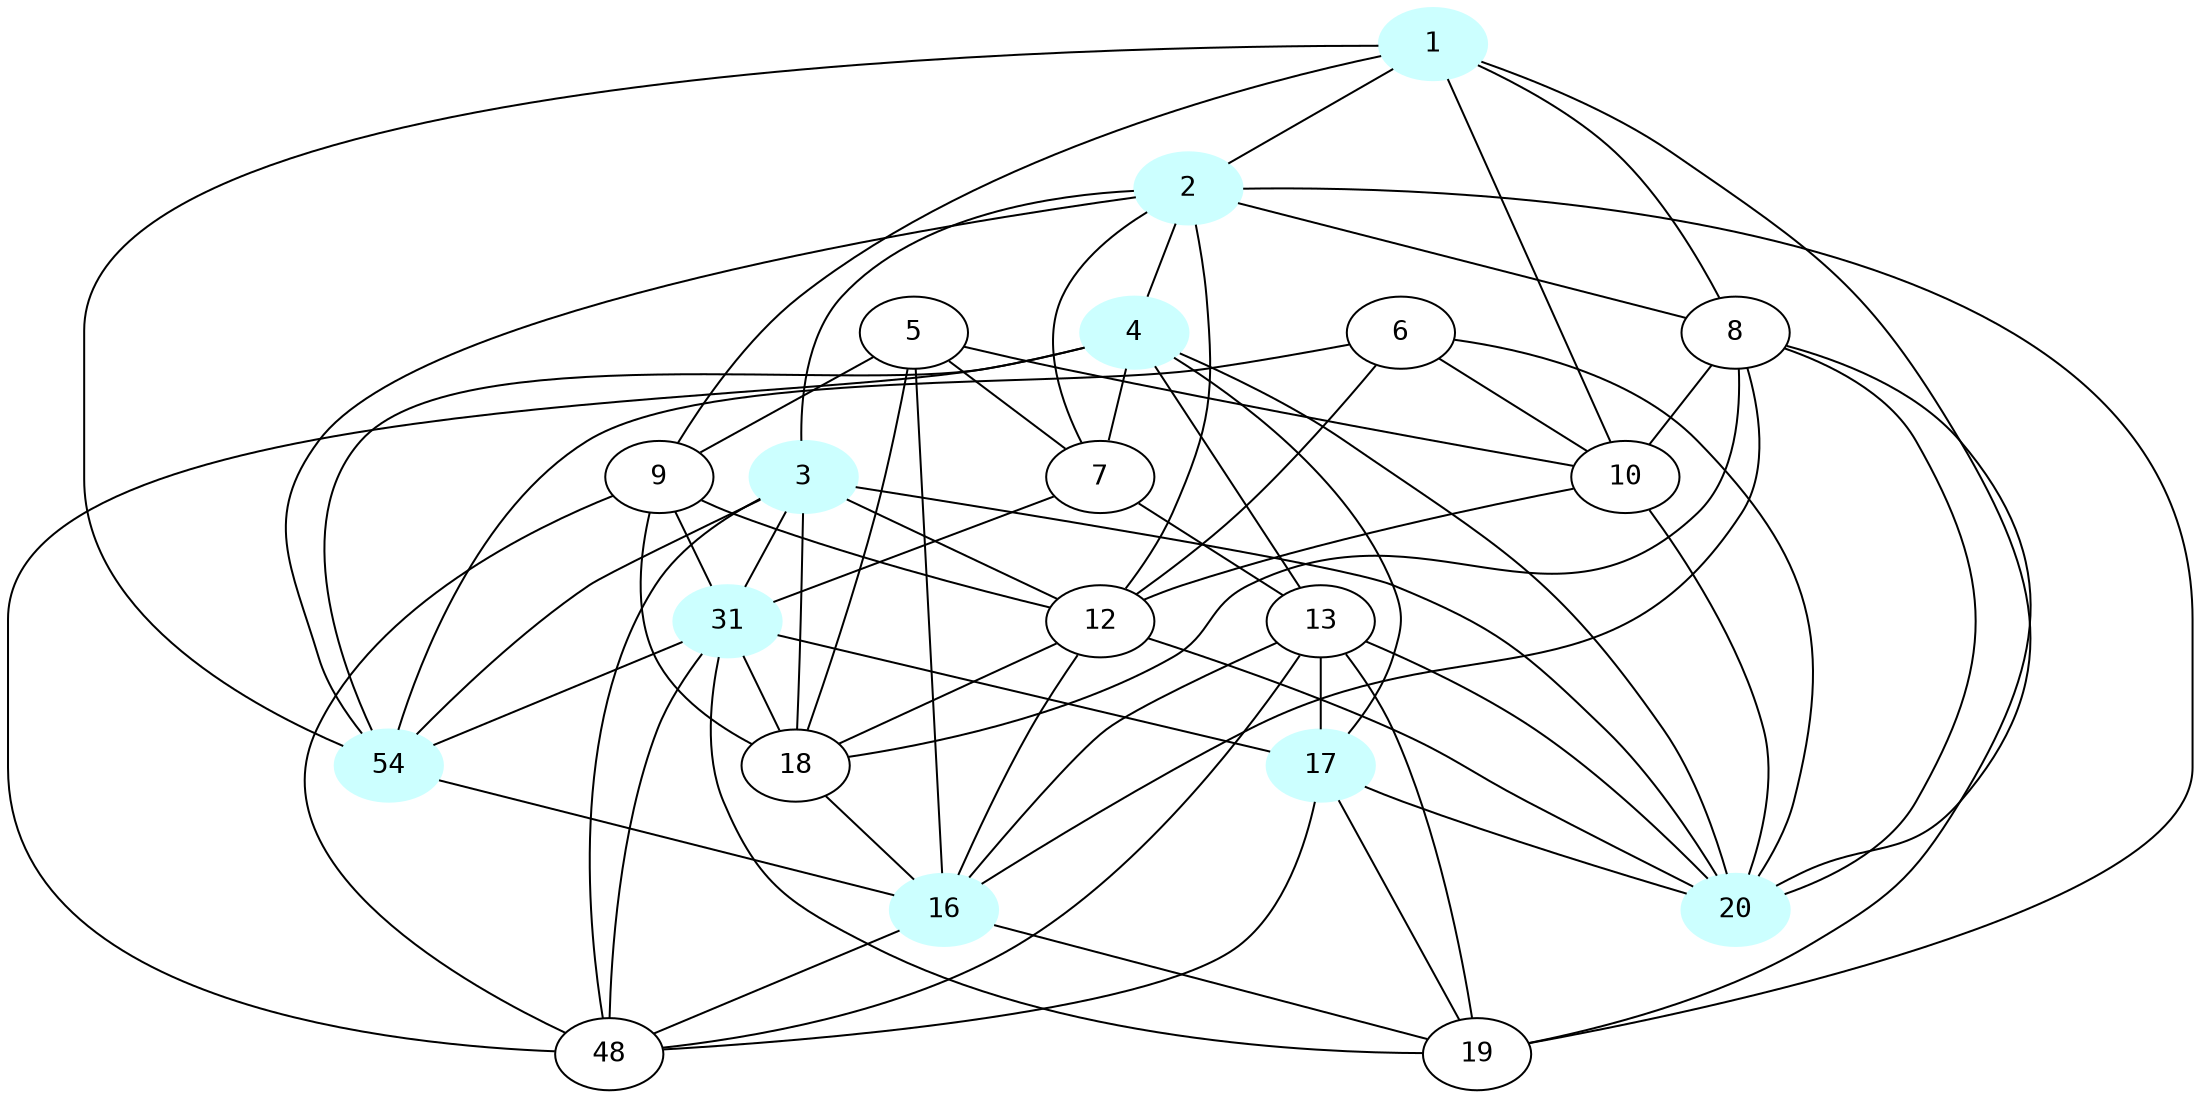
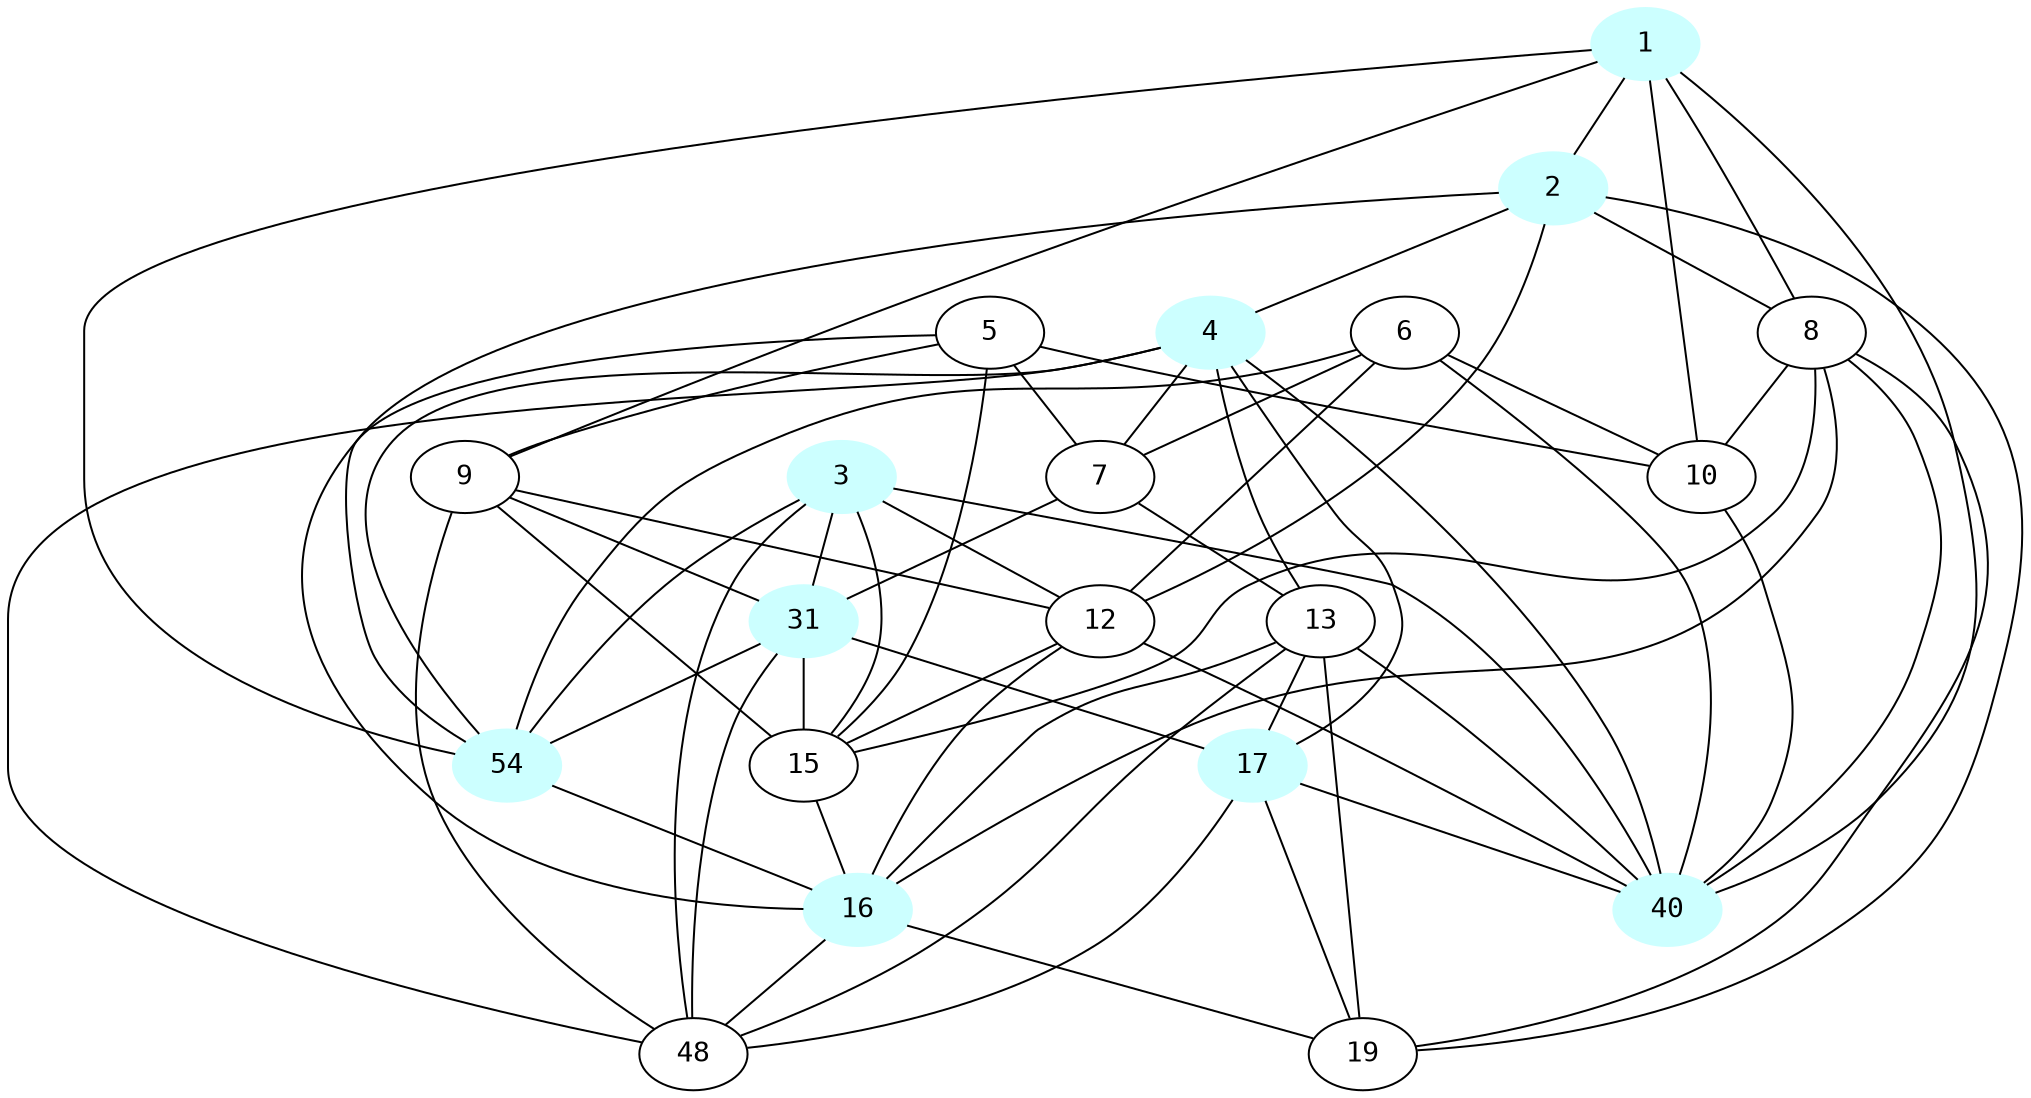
edge "2" -- "3": removed
edge "2" -- "7": now "6" -- "7"
edge "10" -- "12": removed
node "18": label "18" -> "15"
node "20": label "20" -> "40"
edge "31" -- "19": removed
